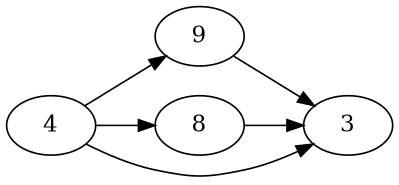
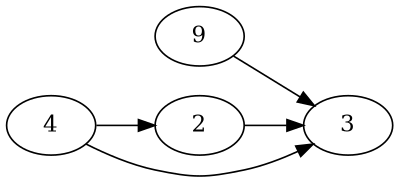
edge "4" -> "9": removed
node "8": label "8" -> "2"
